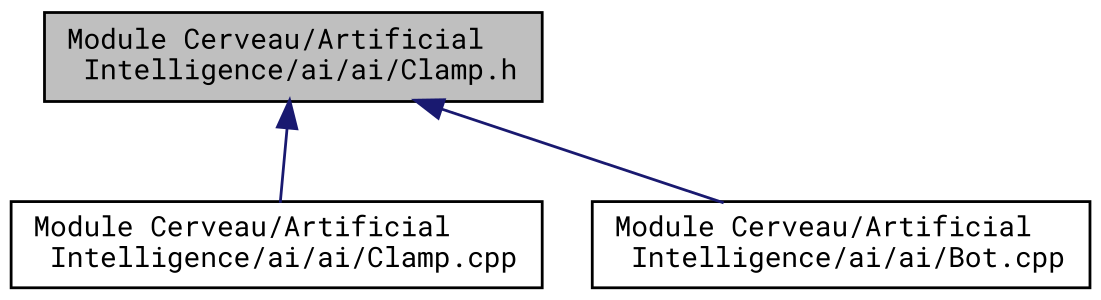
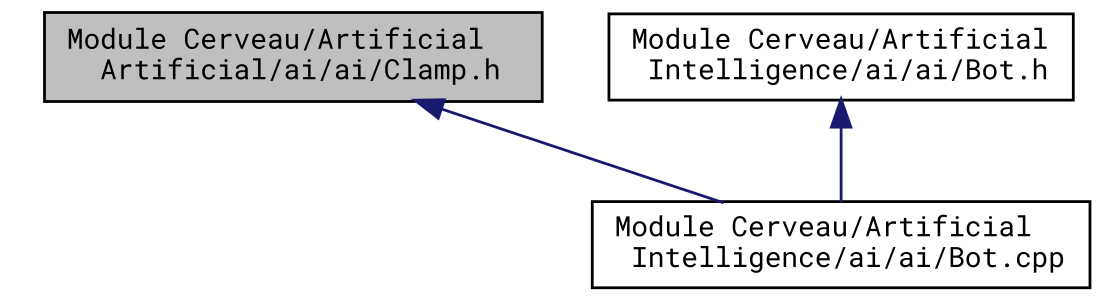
node "Module Cerveau/Artificial Intelligence/ai/ai/Clamp.h": label "Module Cerveau/Artificial Intelligence/ai/ai/Clamp.h" -> "Module Cerveau/Artificial Artificial/ai/ai/Clamp.h"
node "Module Cerveau/Artificial Intelligence/ai/ai/Bot.h": added
node "Module Cerveau/Artificial Intelligence/ai/ai/Clamp.cpp": removed
